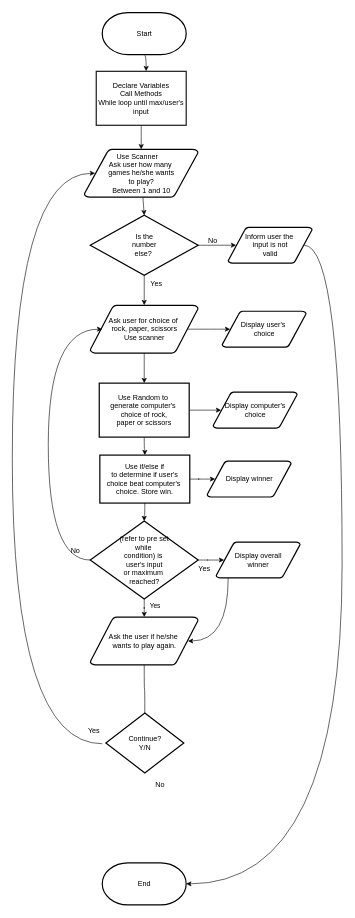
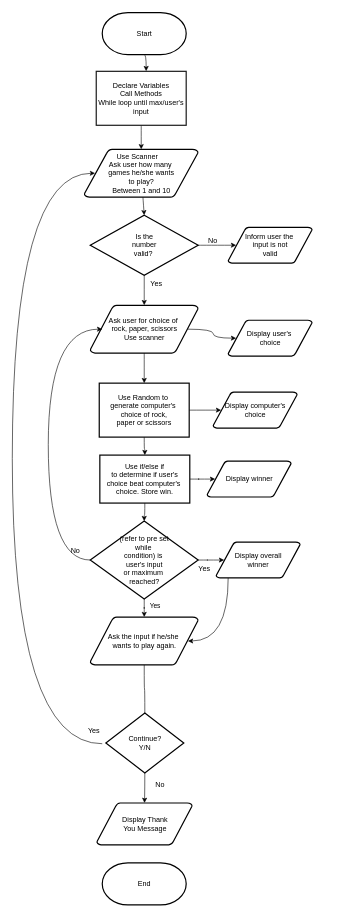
node "Is the number else?": label "Is the number else?" -> "Is the number valid?"
node "Display user's choice": moved (264, 329) -> (270, 338)
node "Ask the user if he/she wants to play again.": label "Ask the user if he/she wants to play again." -> "Ask the input if he/she wants to play again."
edge "Inform user the input is not valid" -> "End": removed
edge "Continue? Y/N" -> "Display Thank You Message": added
node "Display Thank You Message": added
